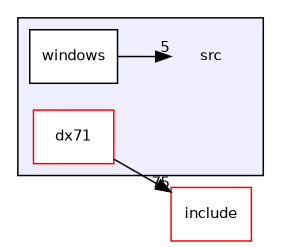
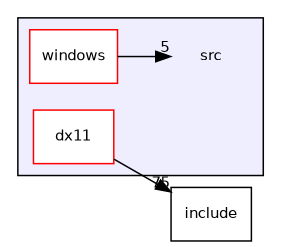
node "windows": color black -> red
node "dx71": label "dx71" -> "dx11"
node "include": color red -> black
